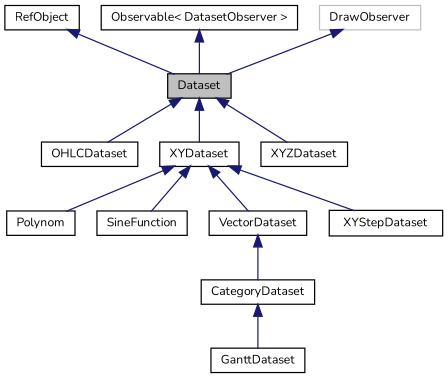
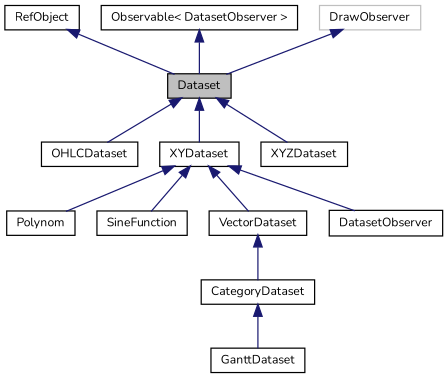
node "XYStepDataset": label "XYStepDataset" -> "DatasetObserver"
